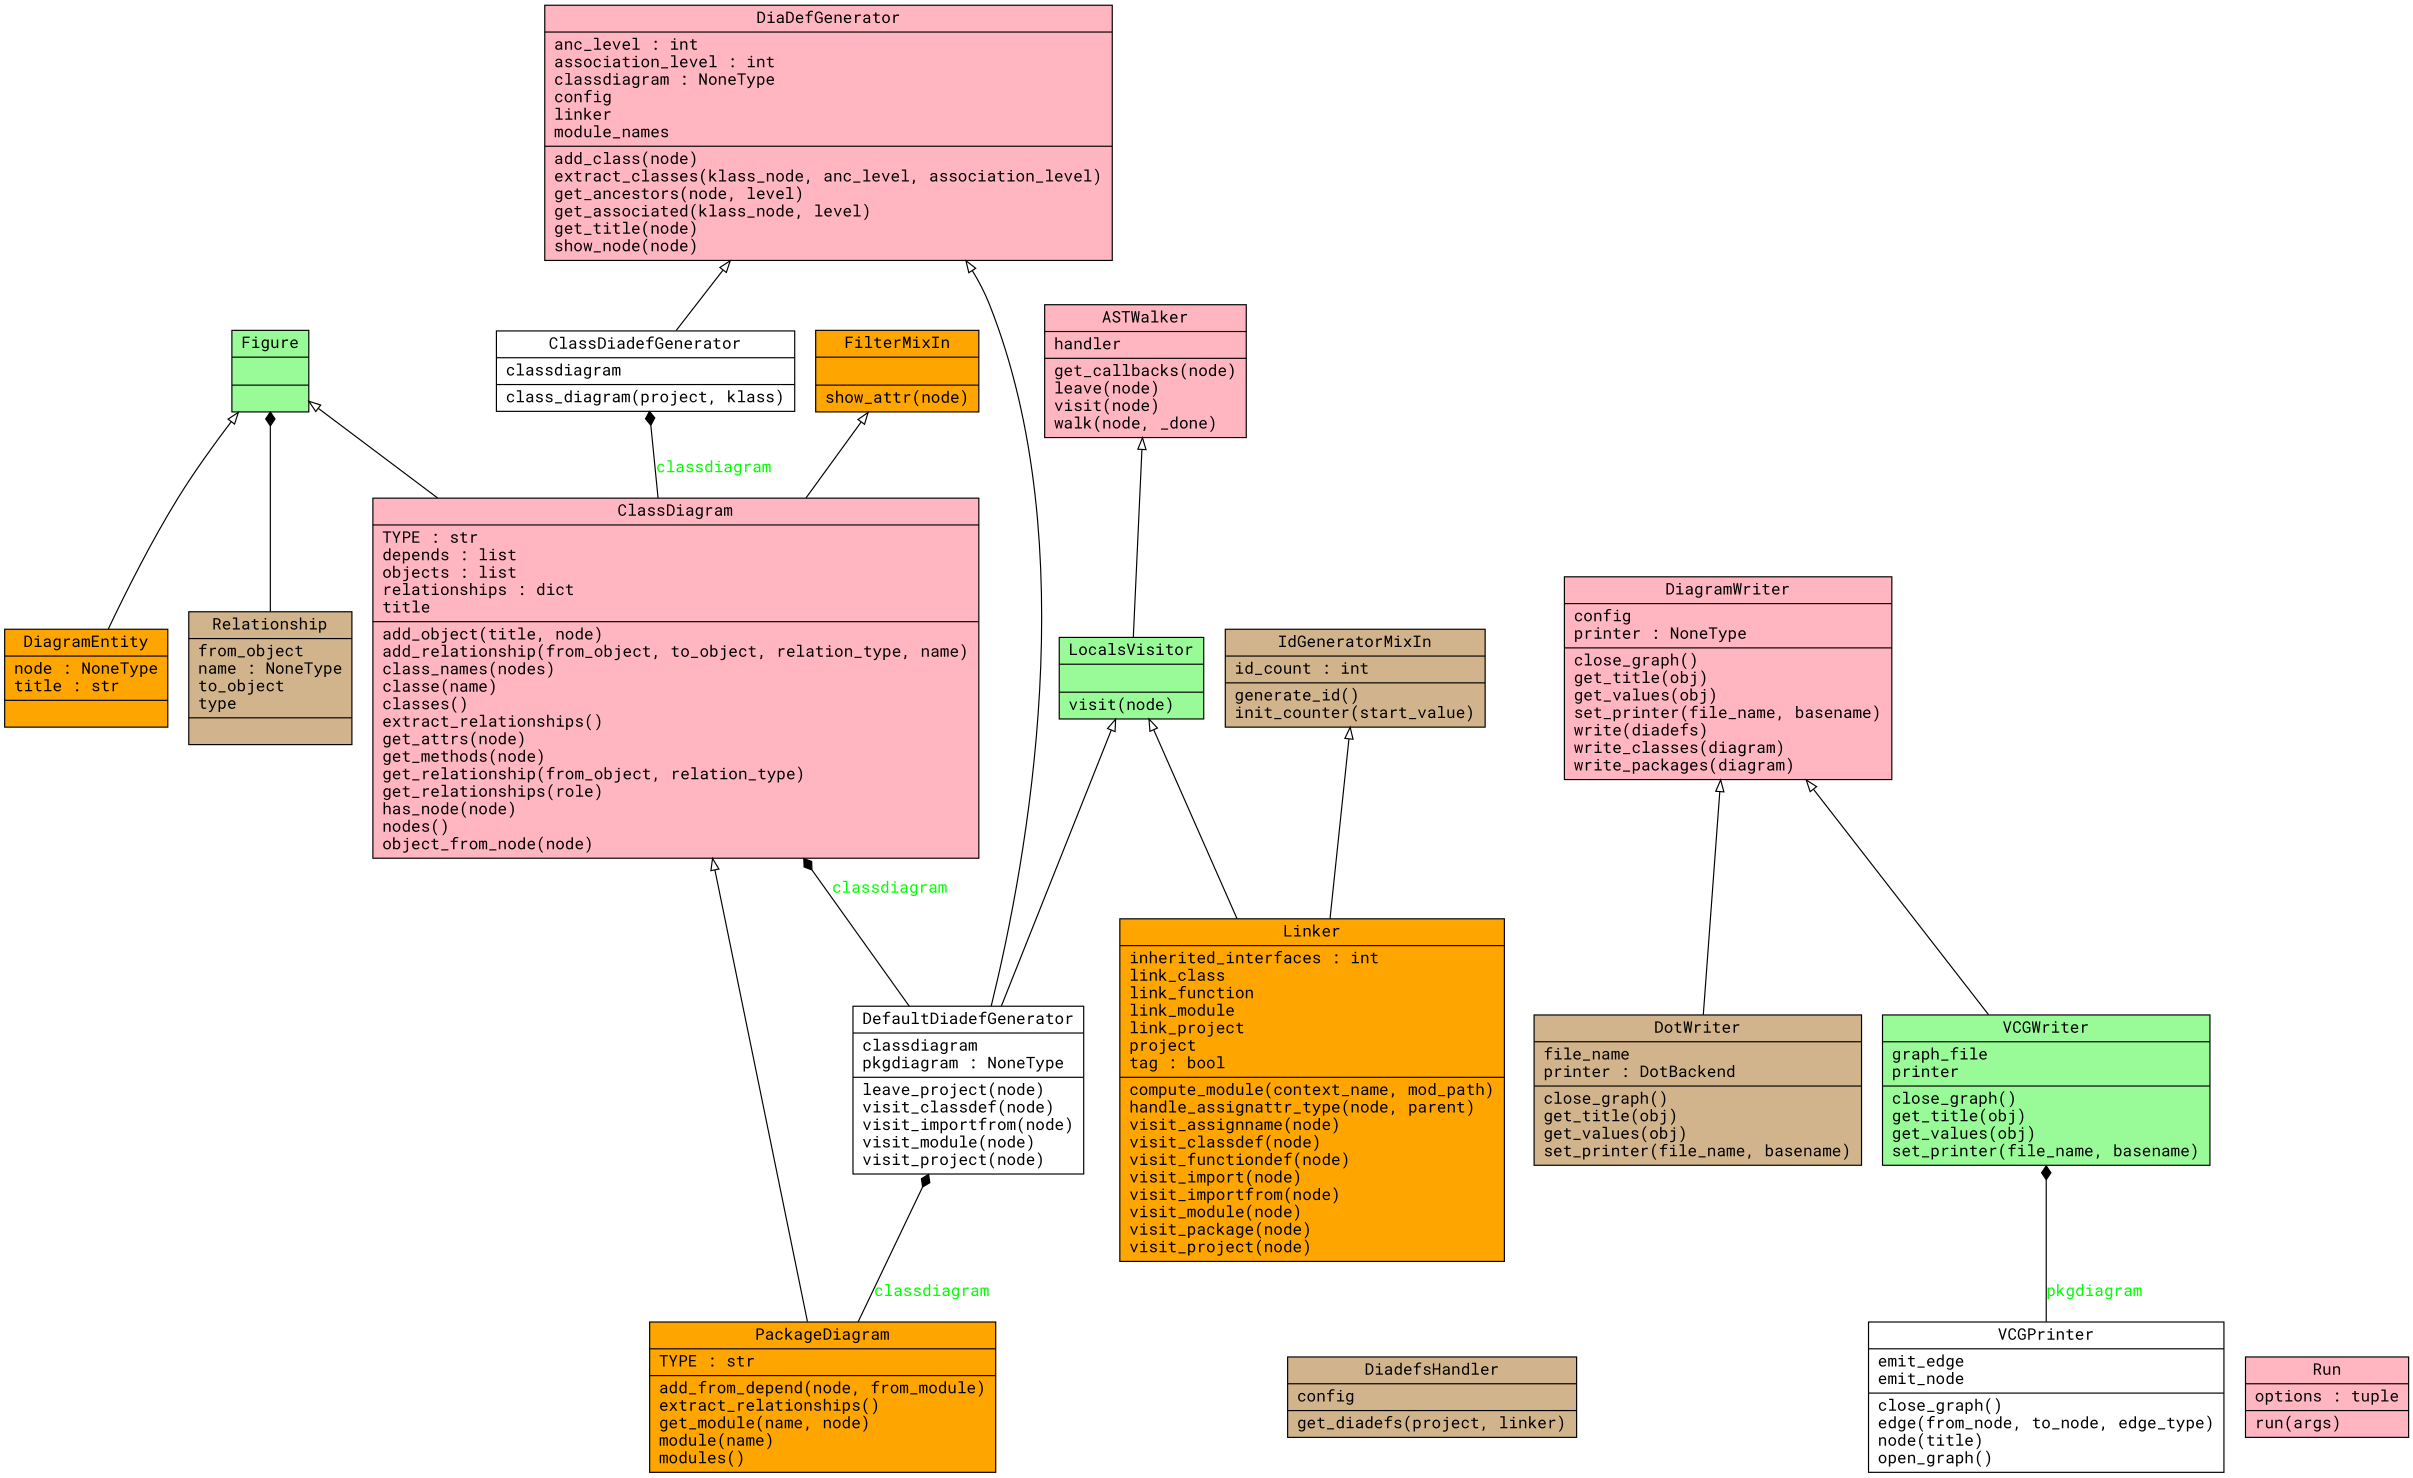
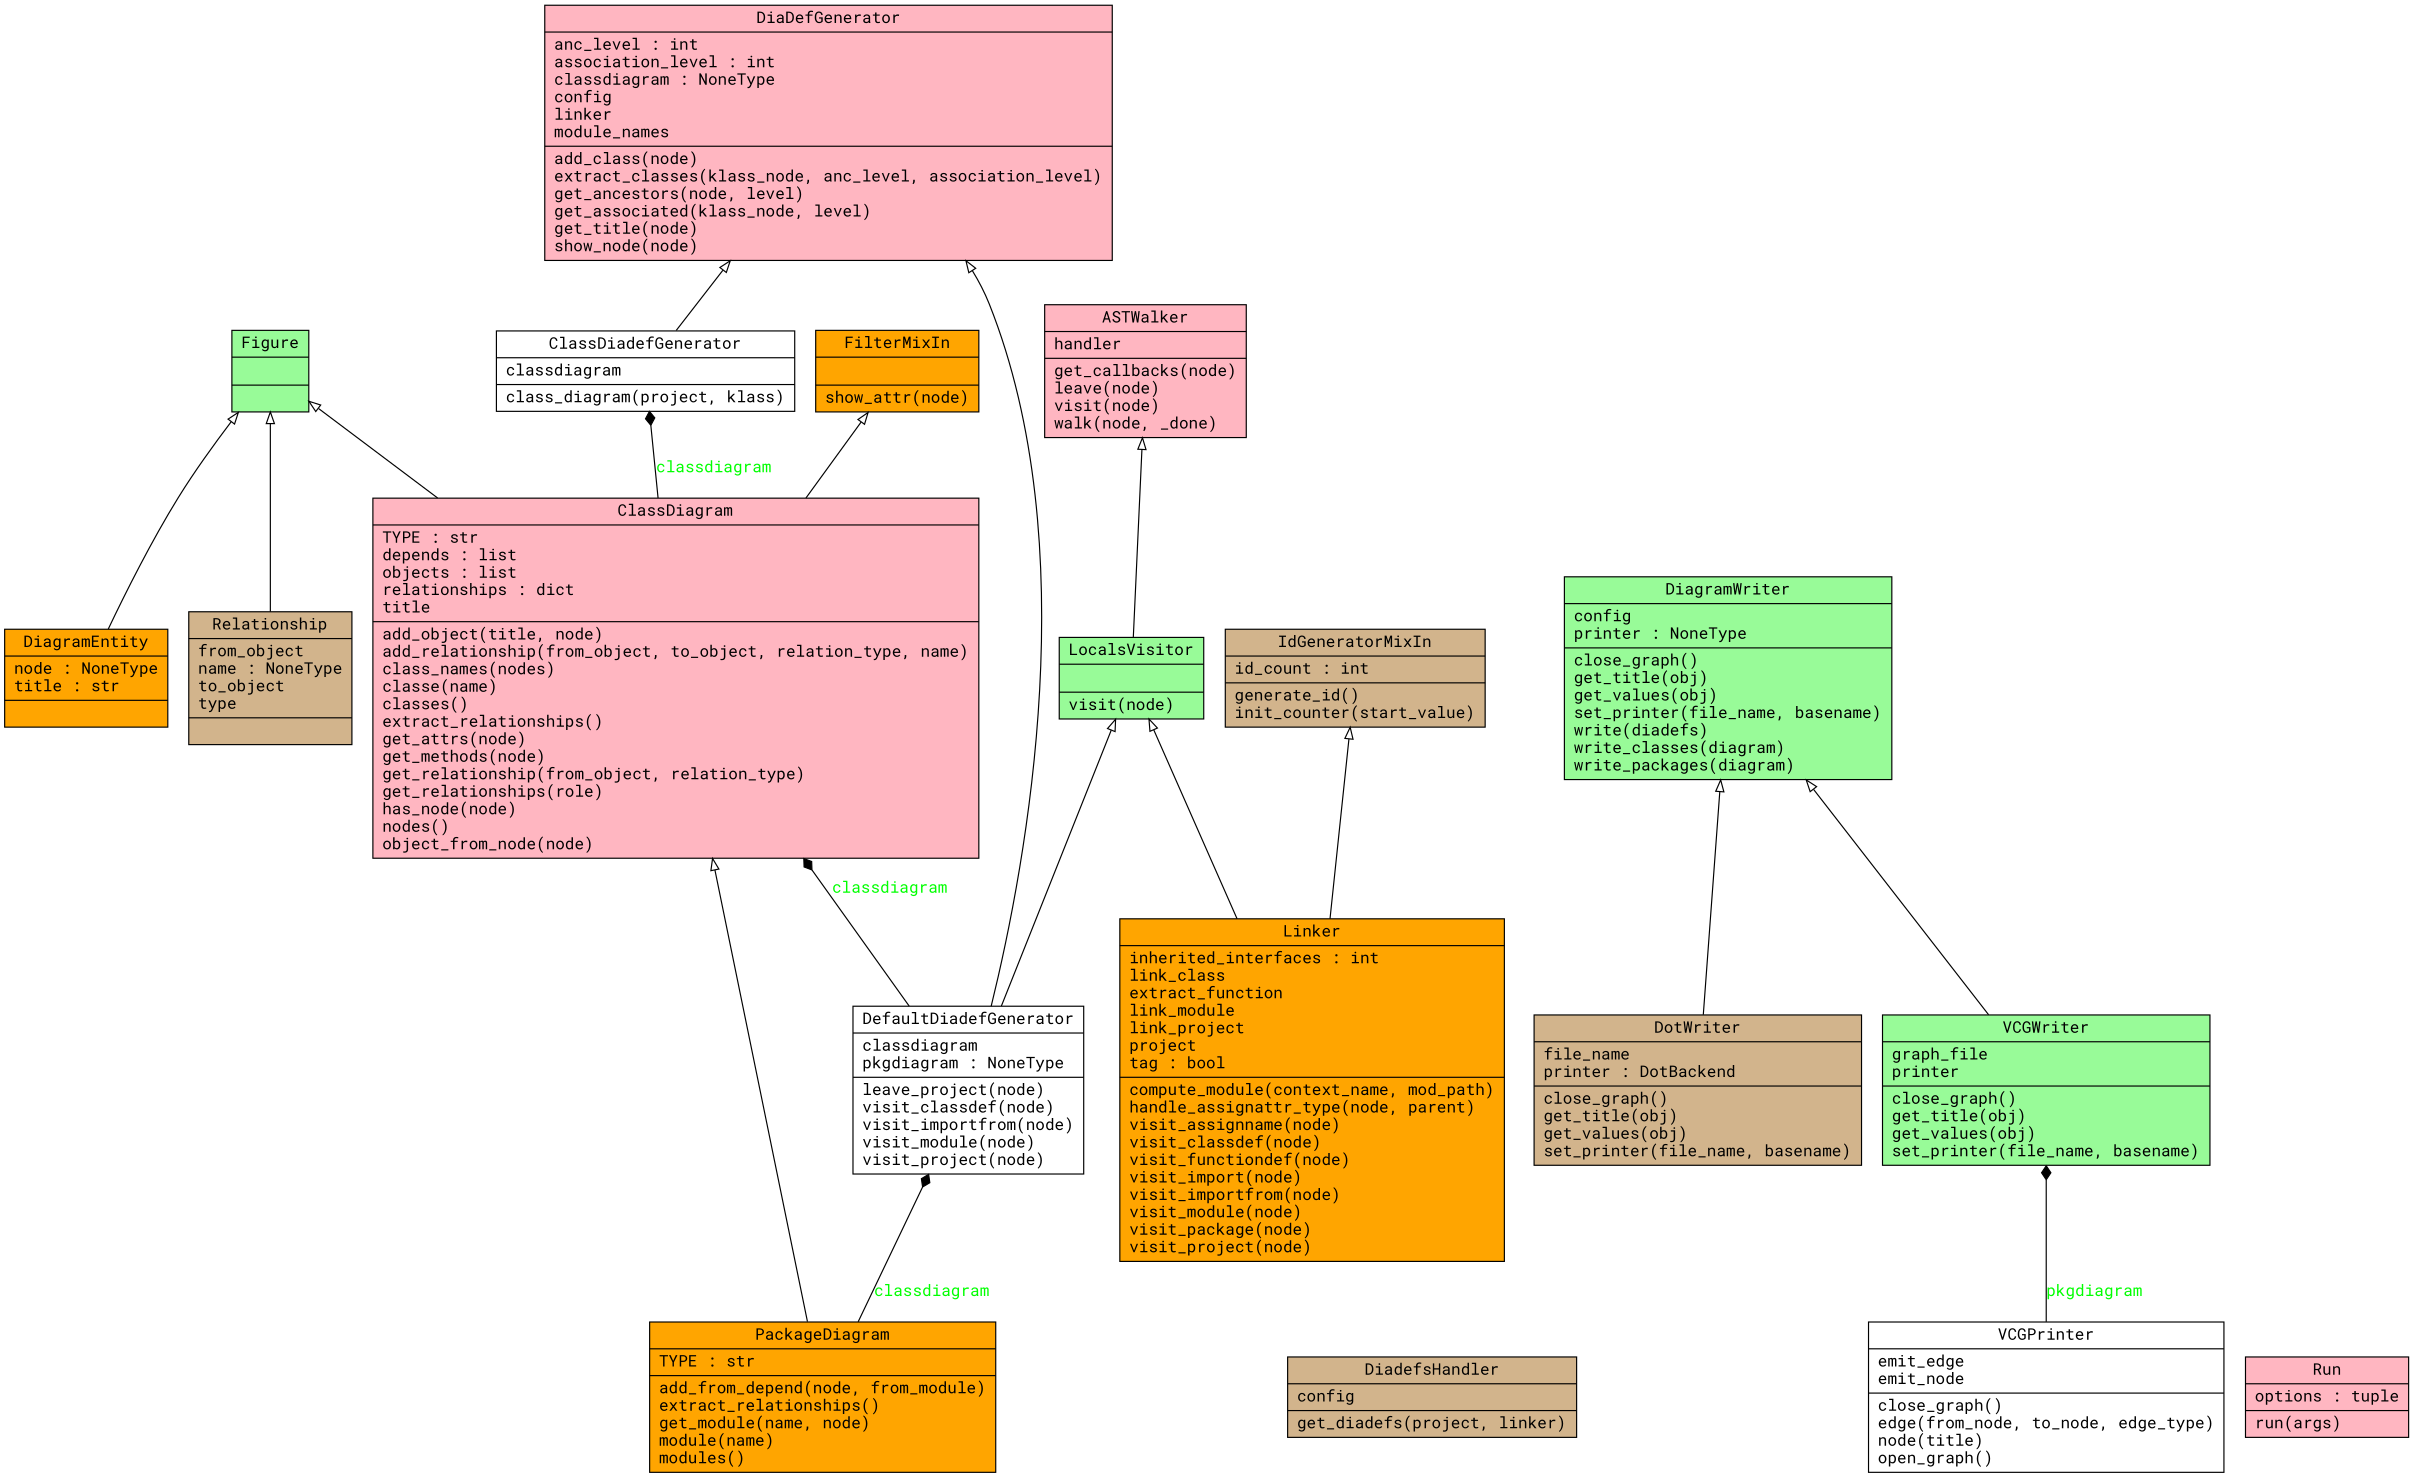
edge "Relationship" -> "Figure": arrowhead diamond -> empty
node "DiagramWriter": fillcolor lightpink -> palegreen
node "Linker": text "link_function" -> "extract_function"
